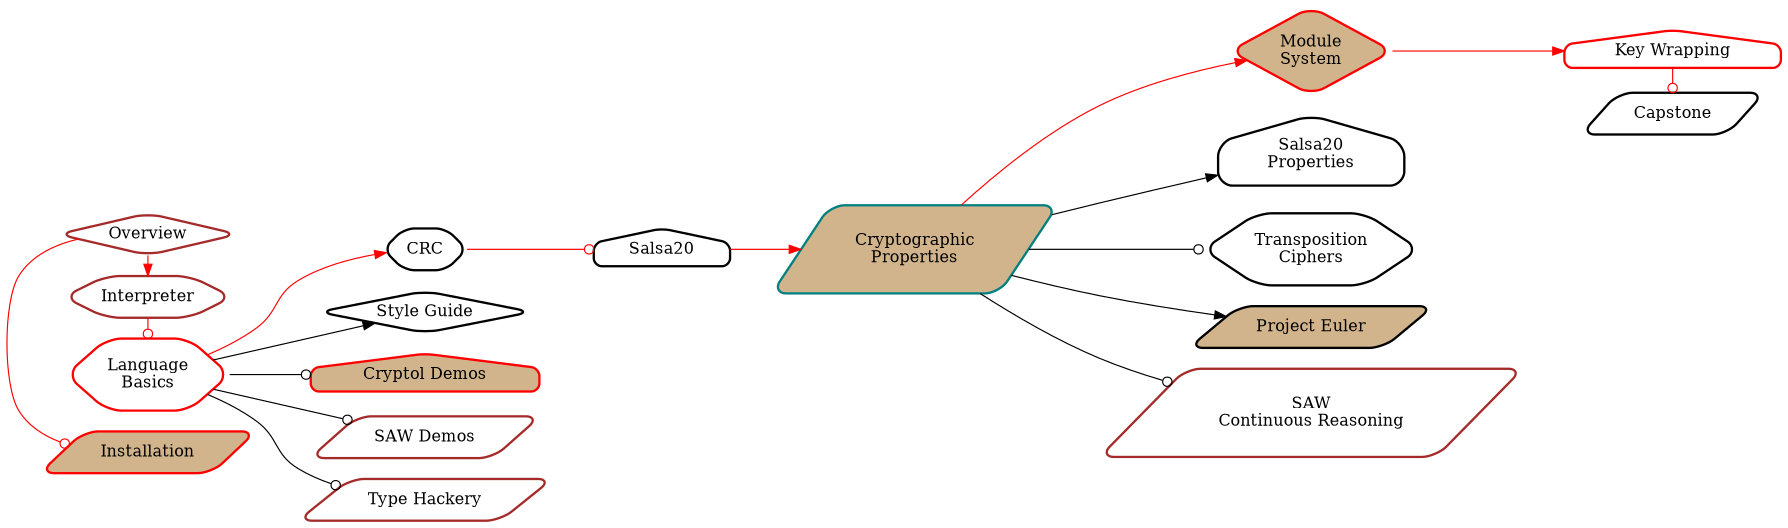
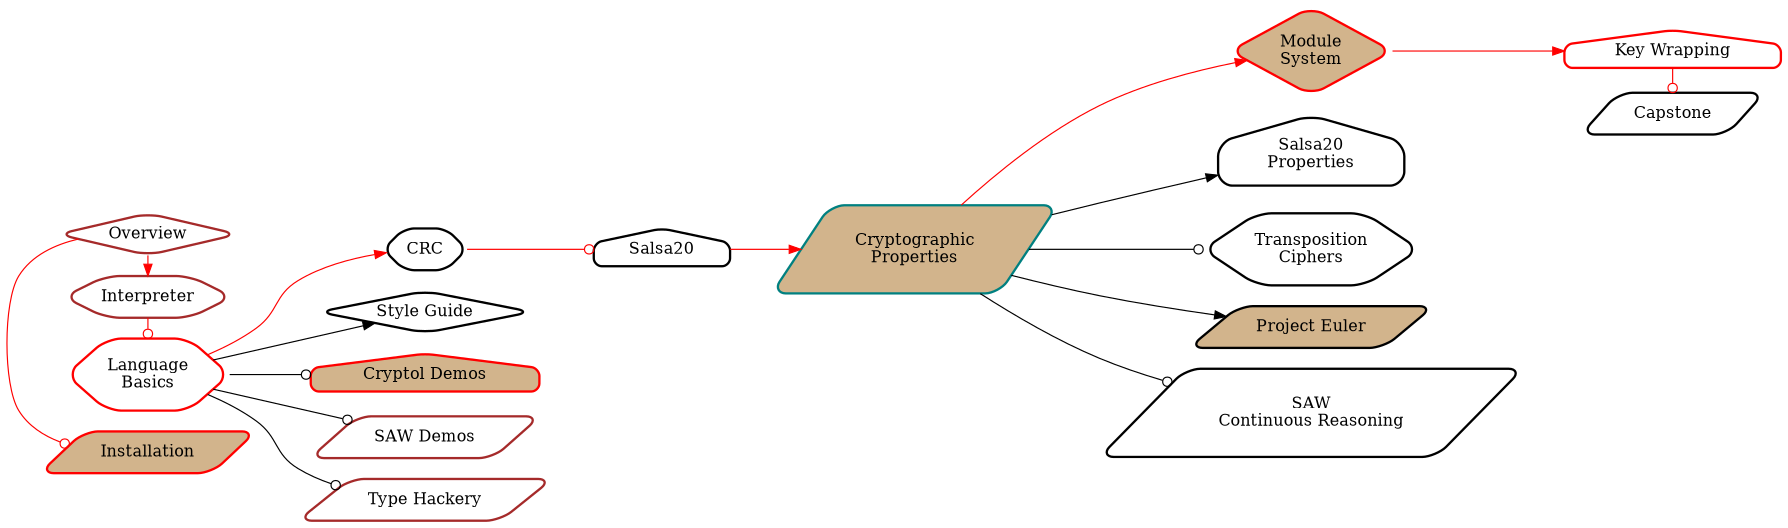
node "SAW Continuous Reasoning": color brown -> black
